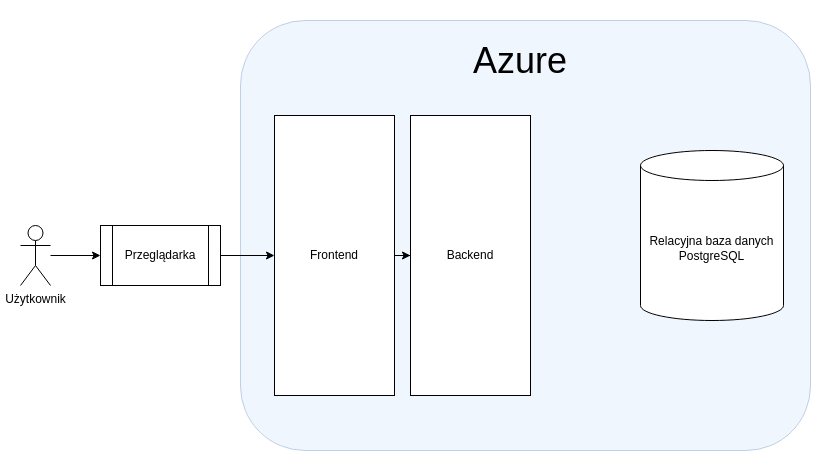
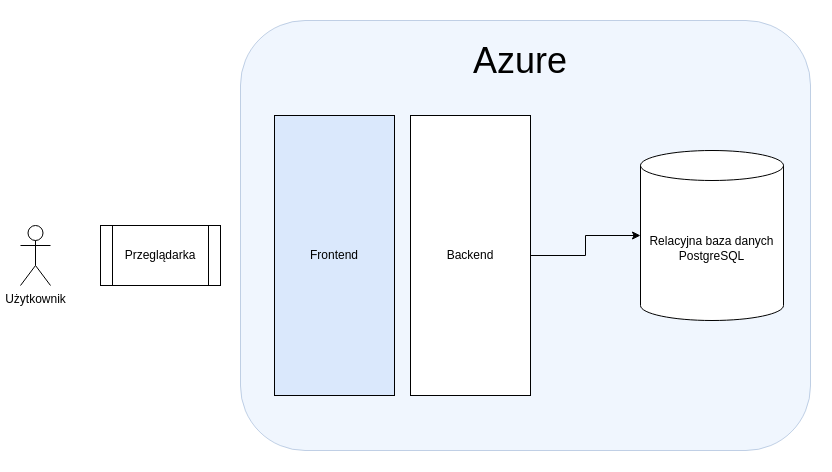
edge "Backend" -> "Relacyjna baza danych PostgreSQL": added
edge "Użytkownik" -> "Przeglądarka": removed
edge "Przeglądarka" -> "Frontend": removed
node "Frontend": fillcolor #ffffff -> #dae8fc
edge "Frontend" -> "Backend": removed
